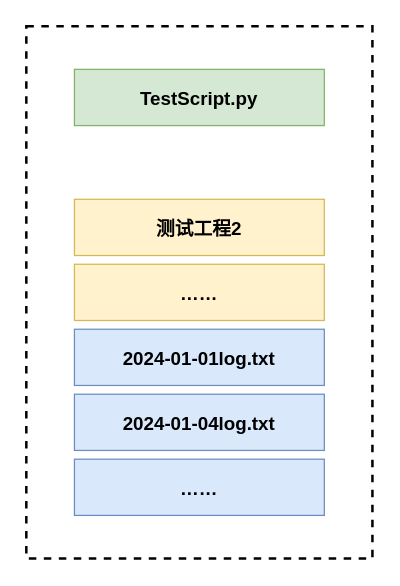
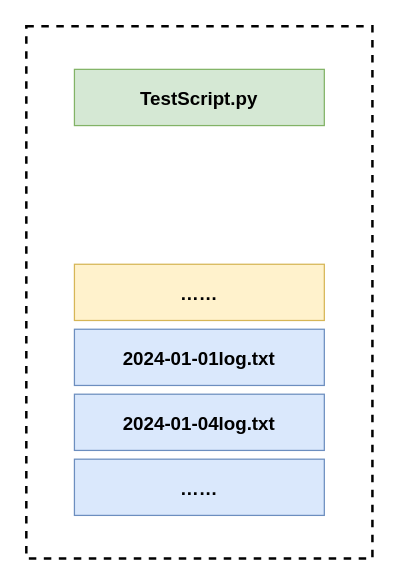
node "测试工程2": removed
